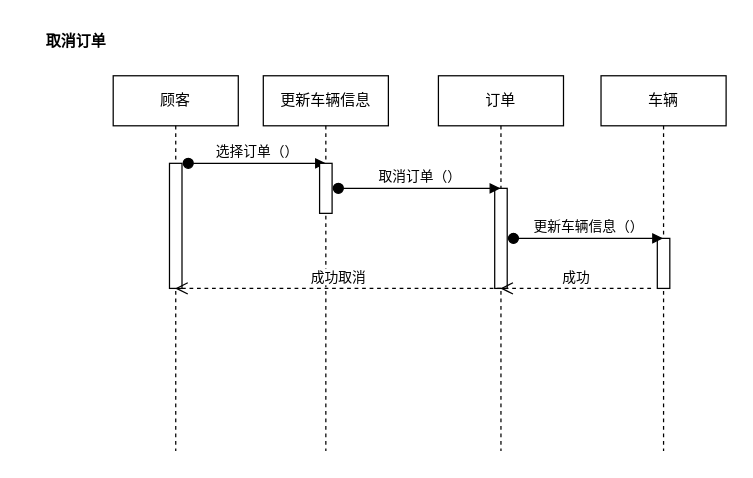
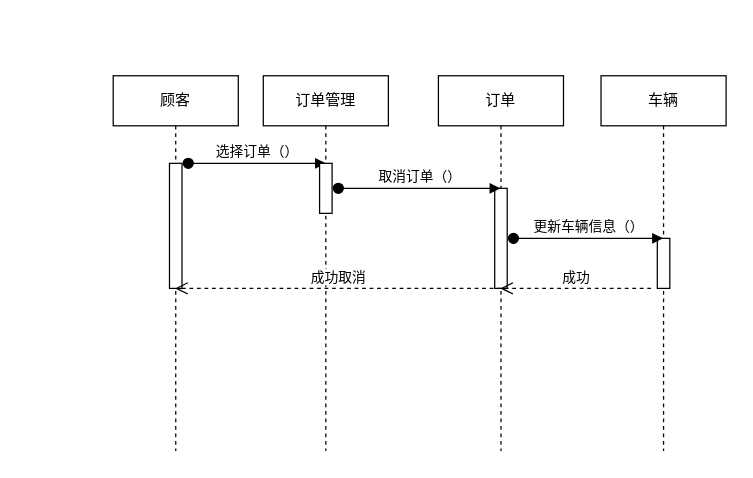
node "取消订单": removed
node "更新车辆信息": label "更新车辆信息" -> "订单管理"
